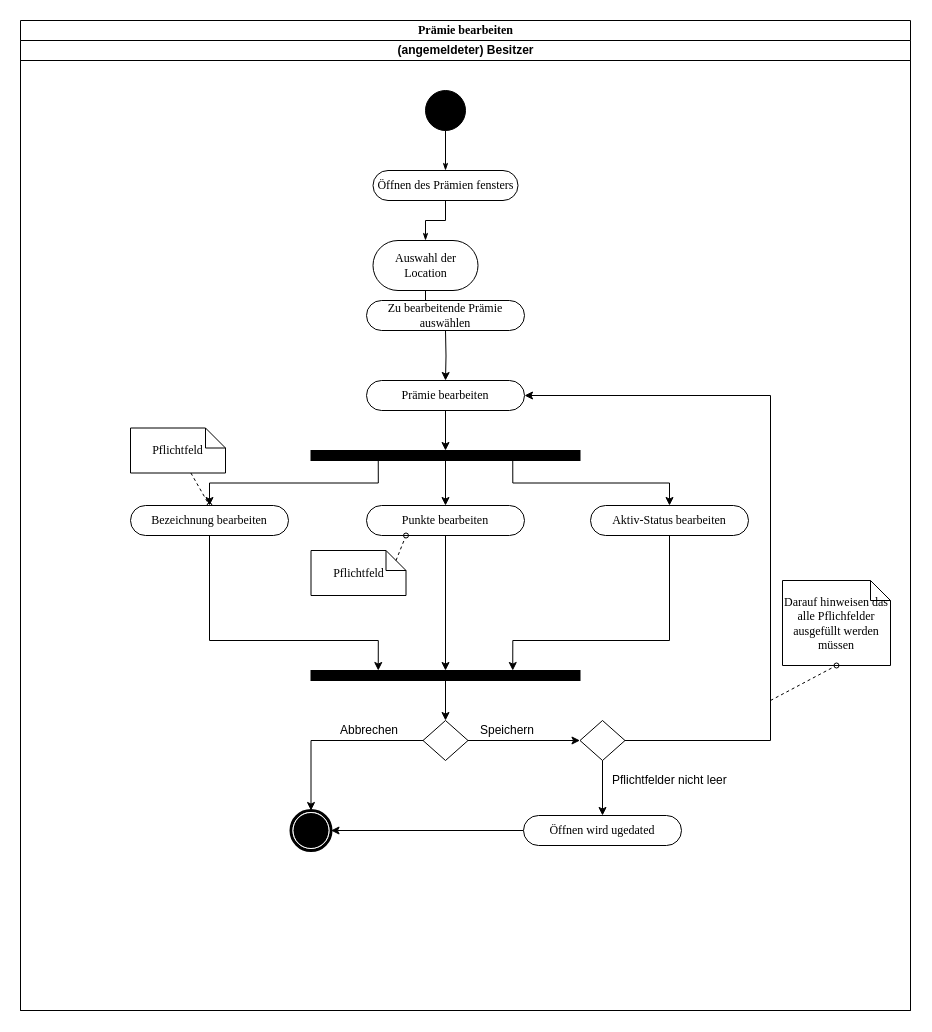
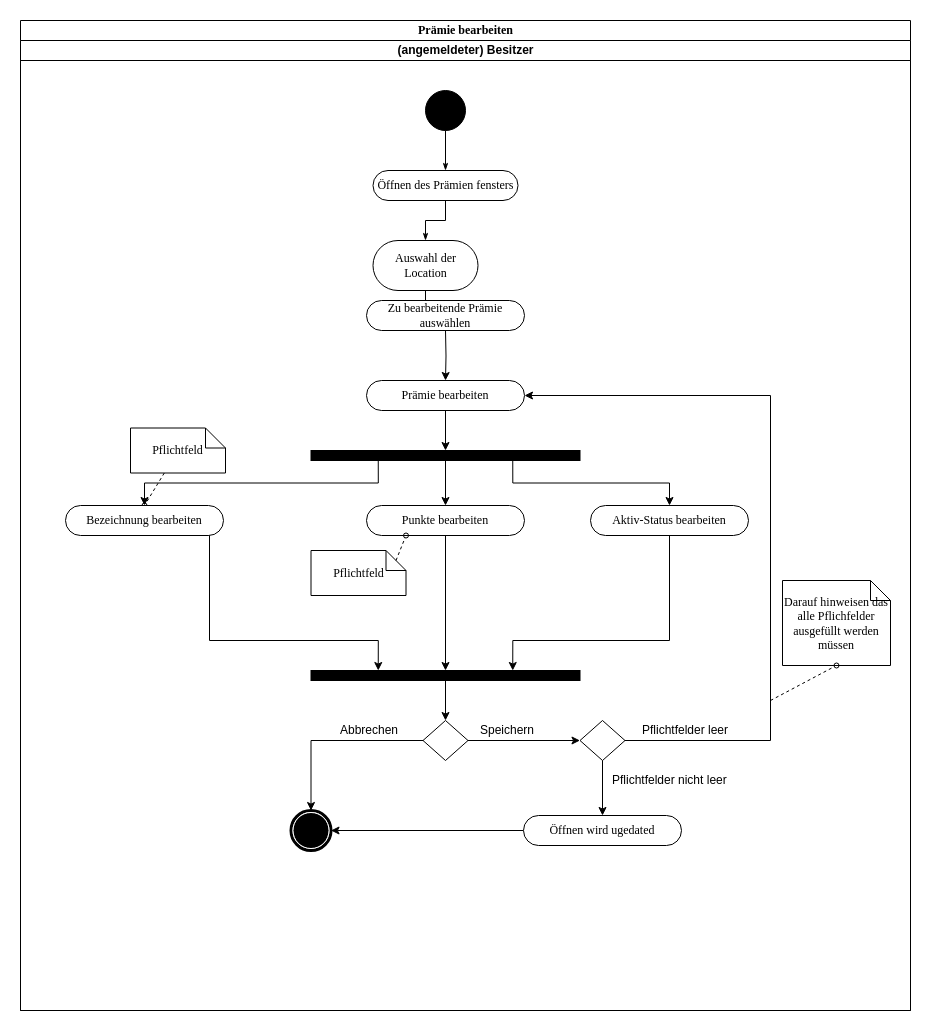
node "Bezeichnung bearbeiten": moved (210, 521) -> (145, 521)
node "Pflichtfelder leer": added
